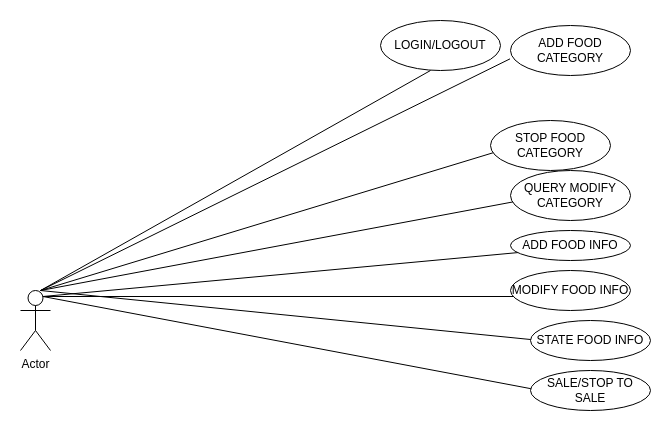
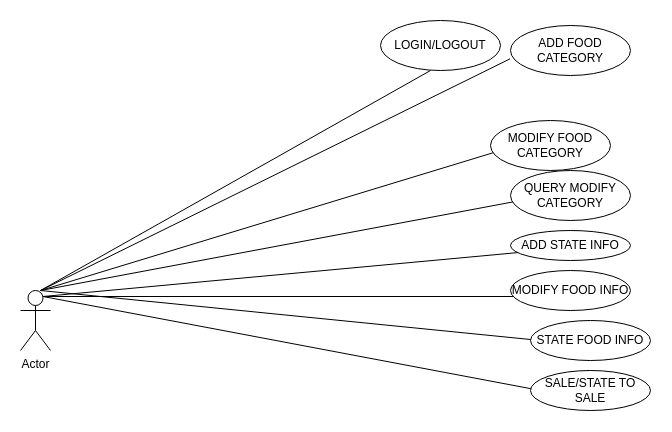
node "STOP FOOD CATEGORY": label "STOP FOOD CATEGORY" -> "MODIFY FOOD CATEGORY"
node "ADD FOOD INFO": label "ADD FOOD INFO" -> "ADD STATE INFO"
node "SALE/STOP TO SALE": label "SALE/STOP TO SALE" -> "SALE/STATE TO SALE"
